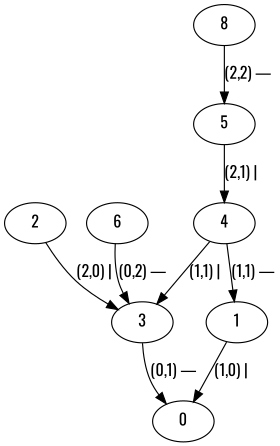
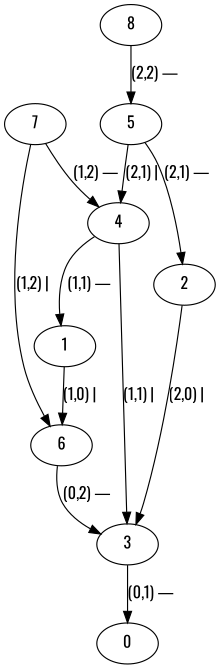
node "7": added
edge "5" -> "2": added, label "(2,1) —"
edge "1" -> "0": now "1" -> "6"
